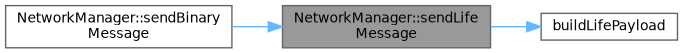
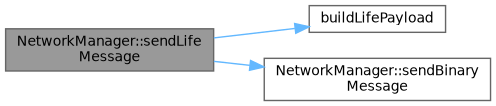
edge "NetworkManager::sendBinary Message" -> "NetworkManager::sendLife Message": reversed
